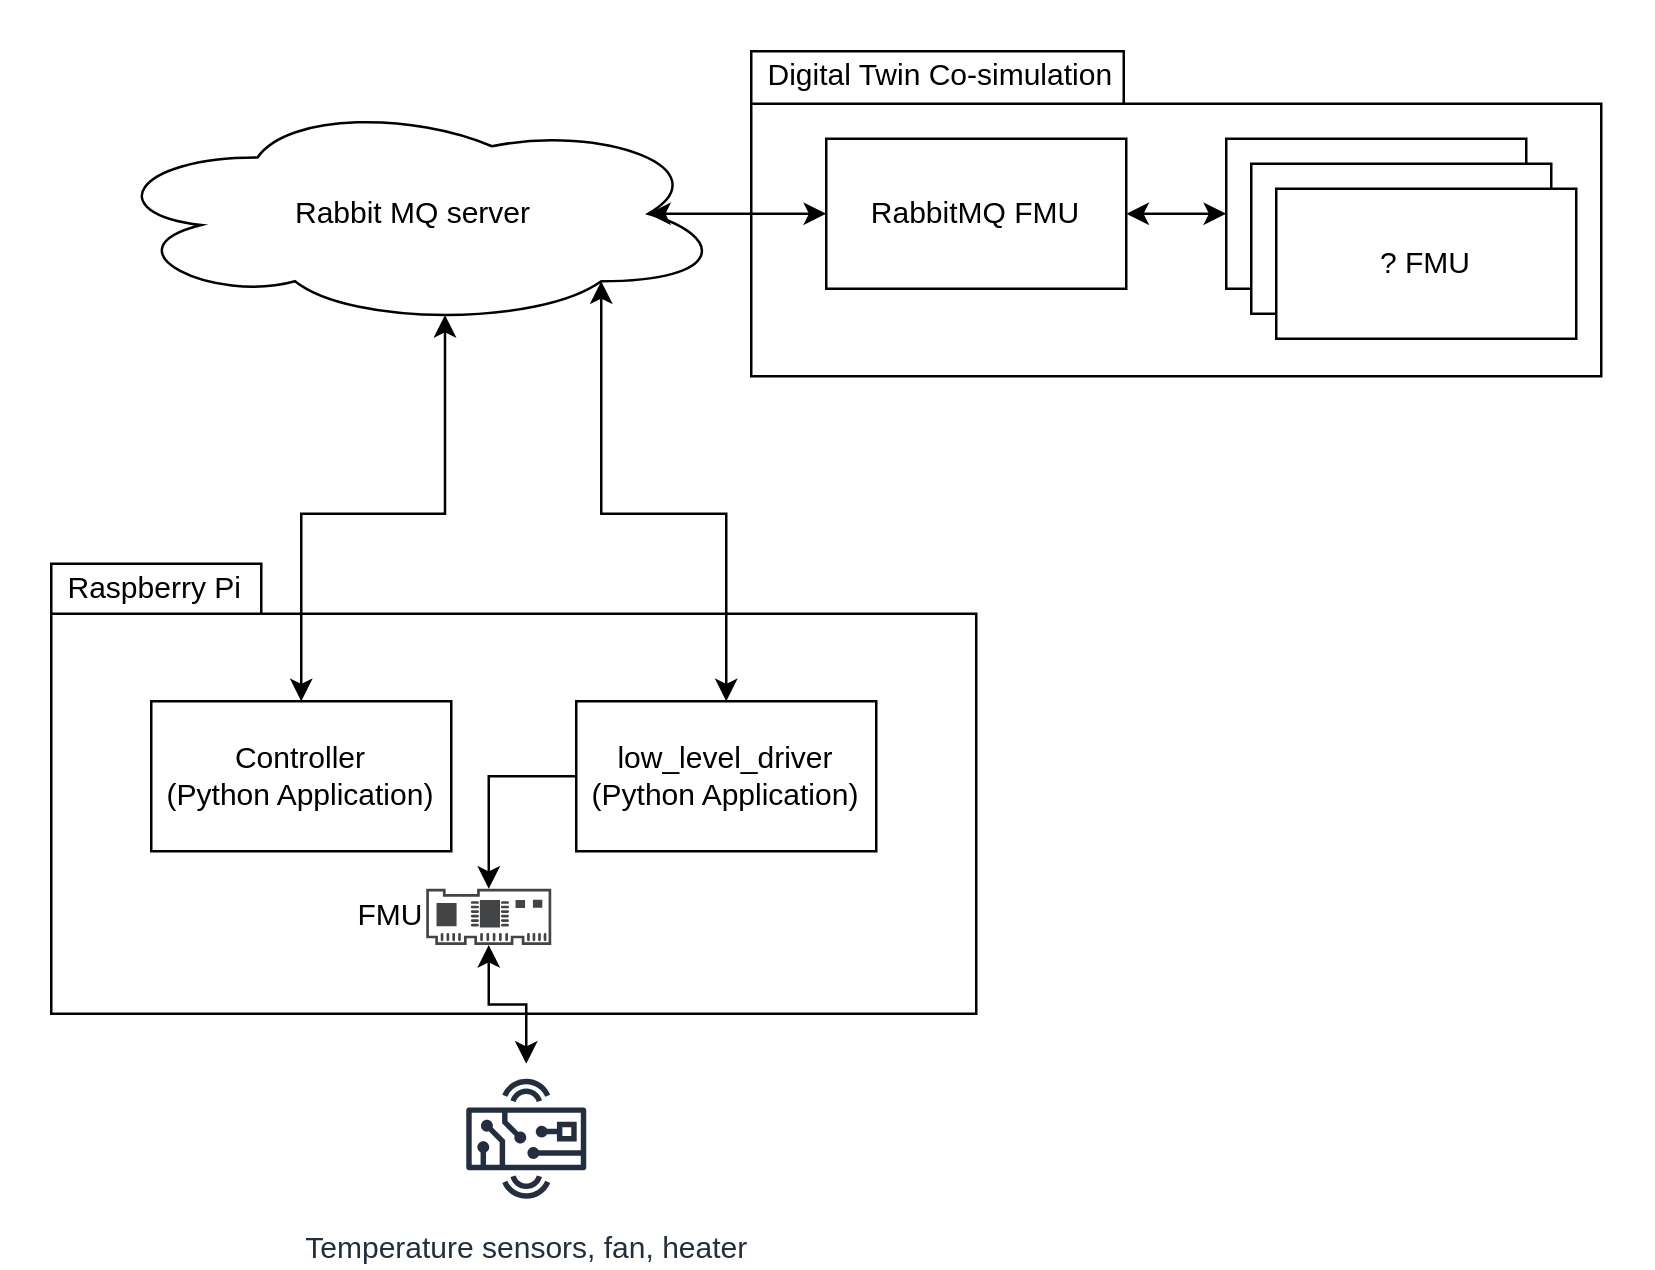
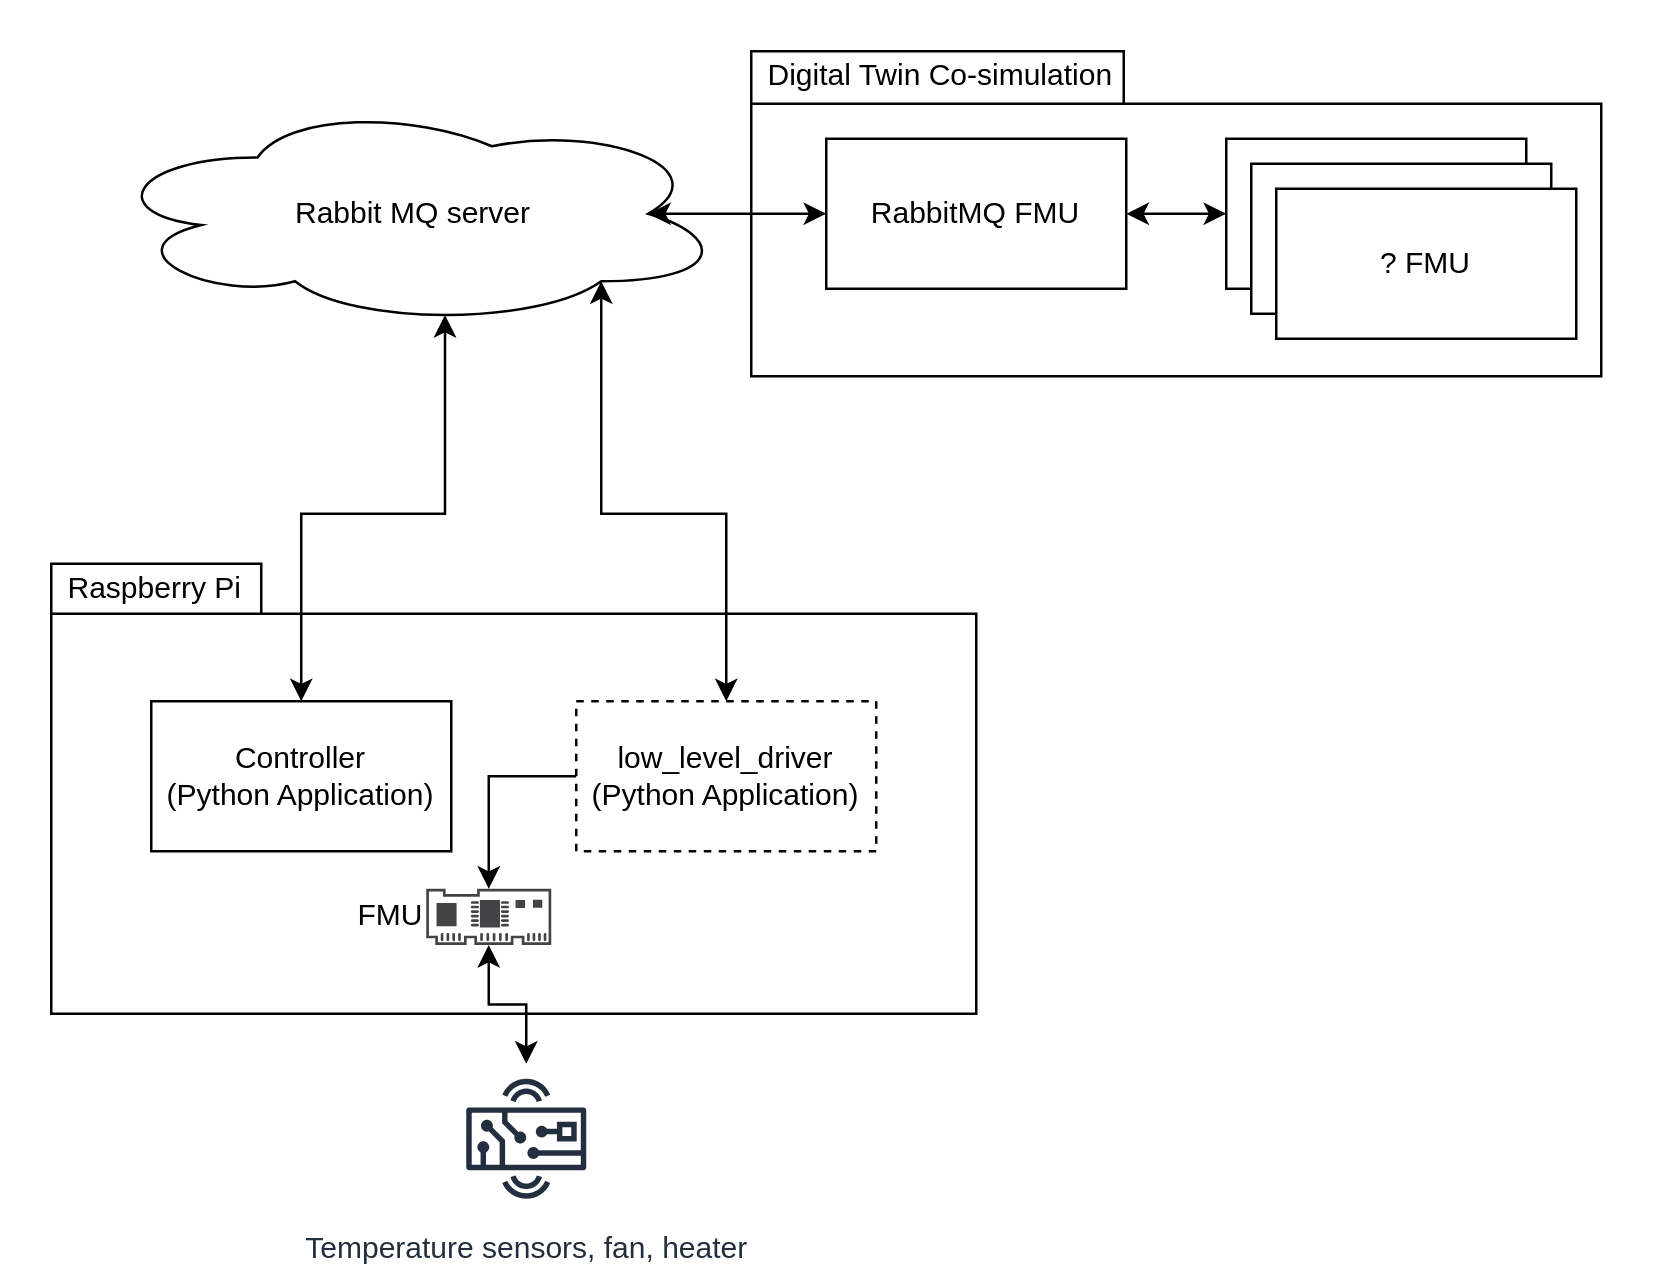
node "low_level_driver (Python Application)": style solid -> dashed
